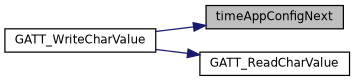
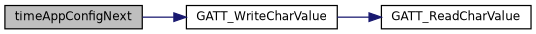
edge "GATT_WriteCharValue" -> "timeAppConfigNext": reversed
